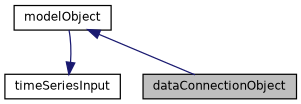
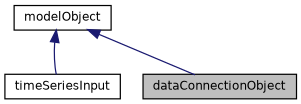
edge "modelObject" -> "timeSeriesInput": reversed
